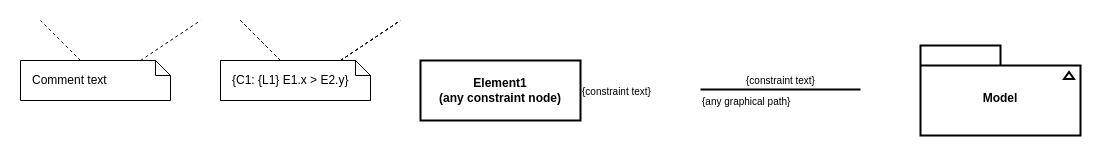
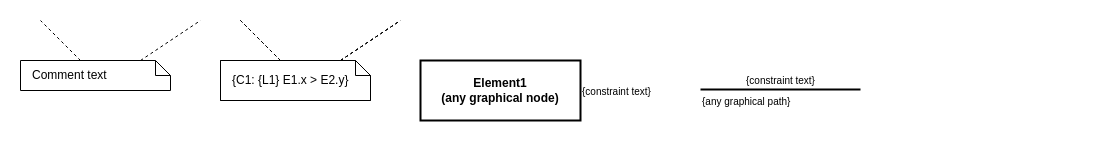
node "Comment text": size 150x40 -> 150x30
node "Element1 (any constraint node)": label "Element1 (any constraint node)" -> "Element1 (any graphical node)"
node "Model": removed
